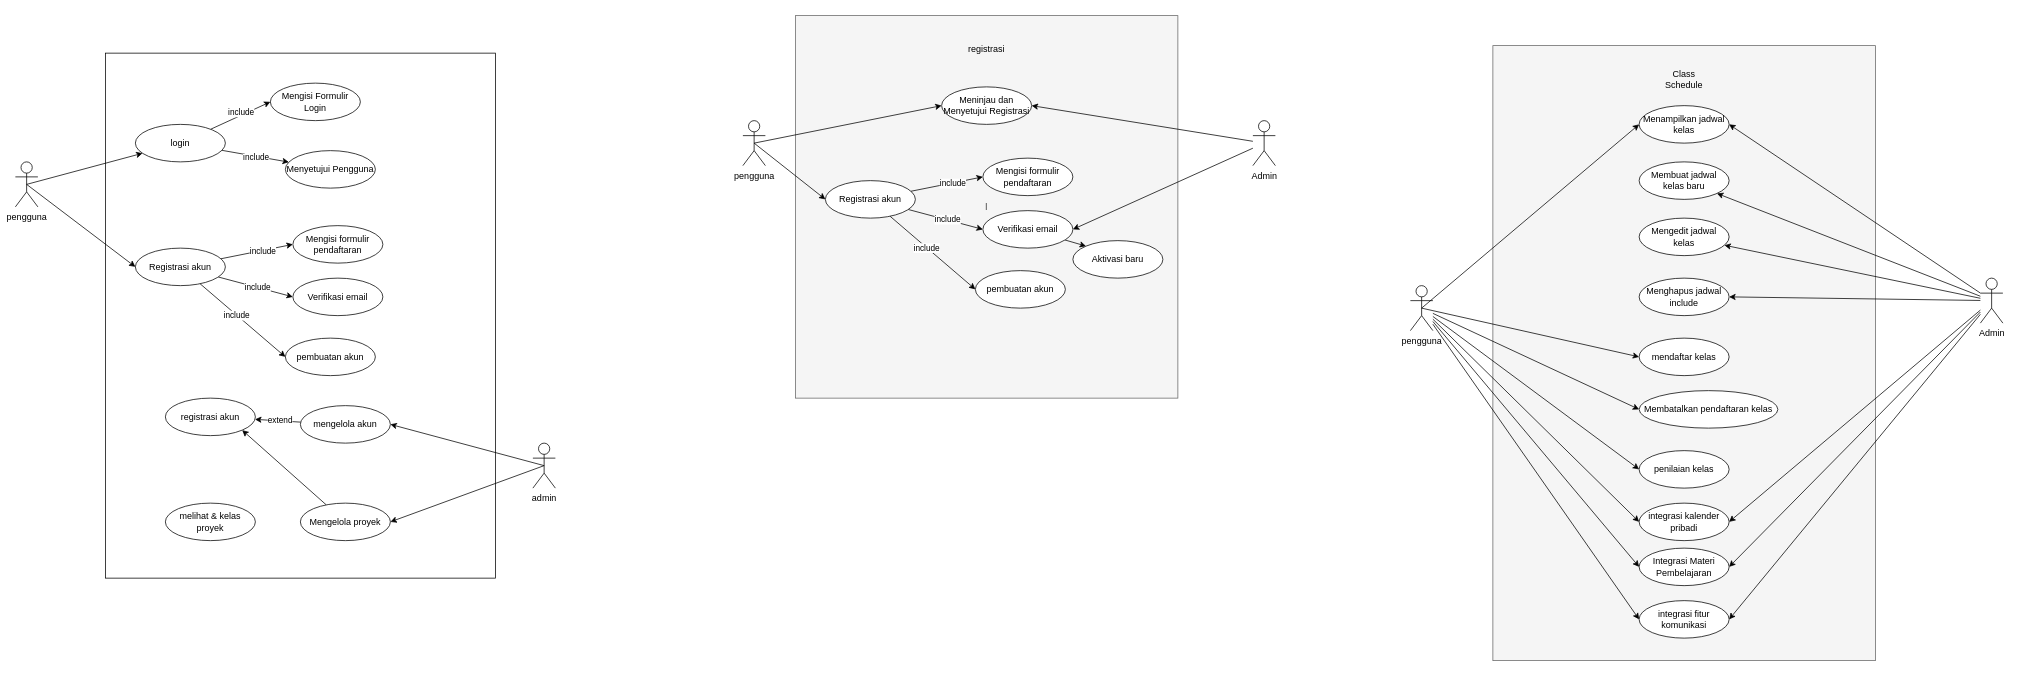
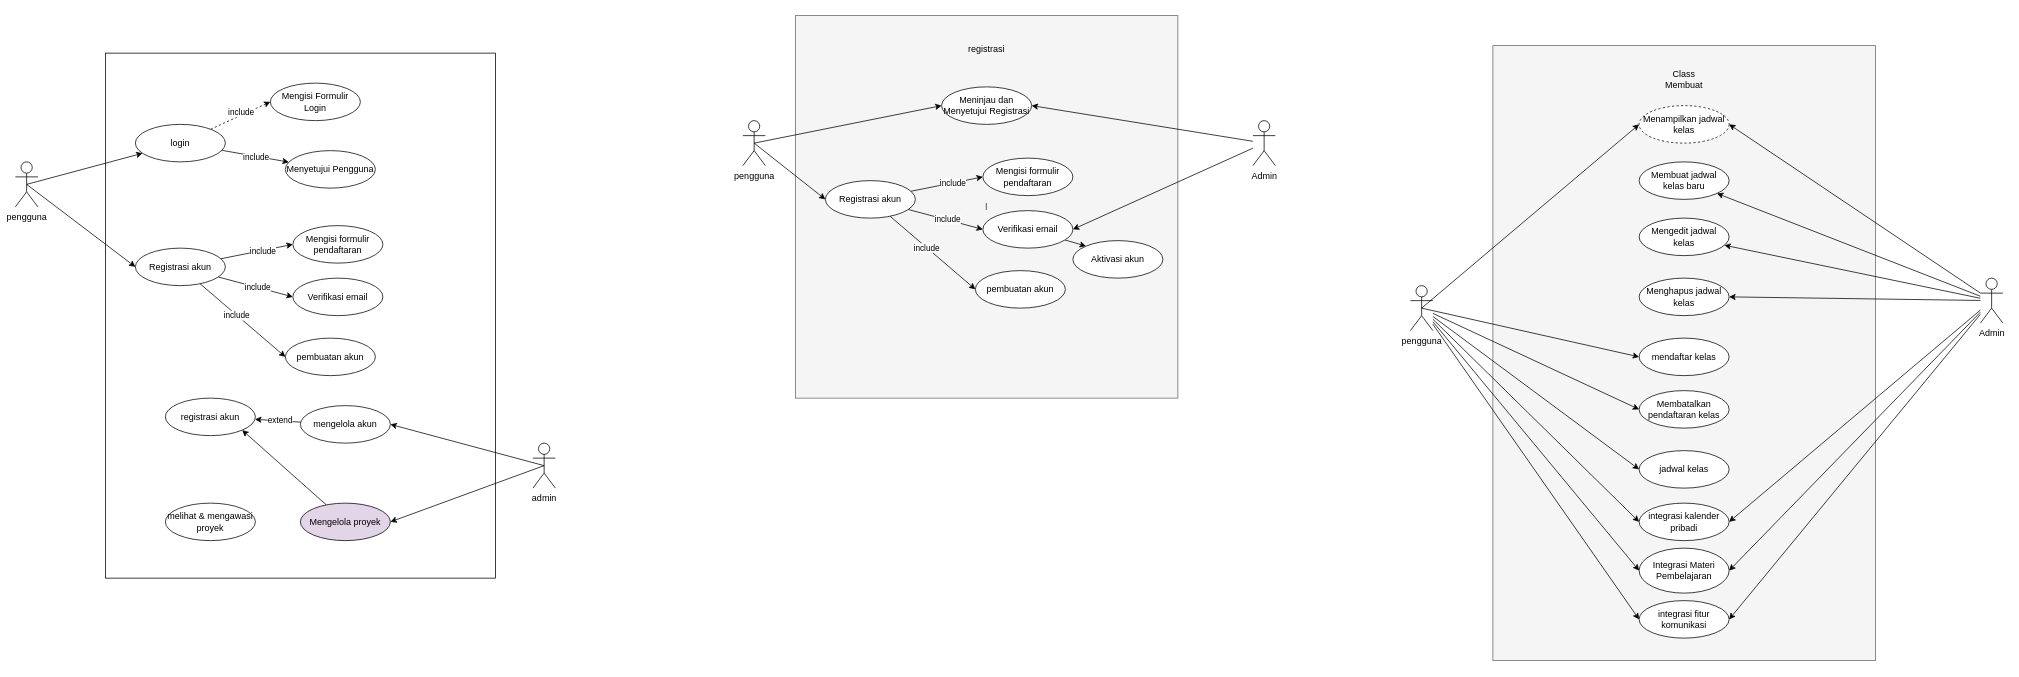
node "Class Schedule": label "Class Schedule" -> "Class Membuat"
edge "login" -> "Mengisi Formulir Login": style solid -> dashed
node "Menampilkan jadwal kelas": style solid -> dashed
node "Aktivasi baru": label "Aktivasi baru" -> "Aktivasi akun"
node "Menghapus jadwal include": label "Menghapus jadwal include" -> "Menghapus jadwal kelas"
node "Membatalkan pendaftaran kelas": size 139x38 -> 90x38
node "penilaian kelas": label "penilaian kelas" -> "jadwal kelas"
node "melihat & kelas proyek": label "melihat & kelas proyek" -> "melihat & mengawasi proyek"
node "Mengelola proyek": fillcolor #ffffff -> #e1d5e7
node "Integrasi Materi Pembelajaran": size 90x38 -> 90x45
